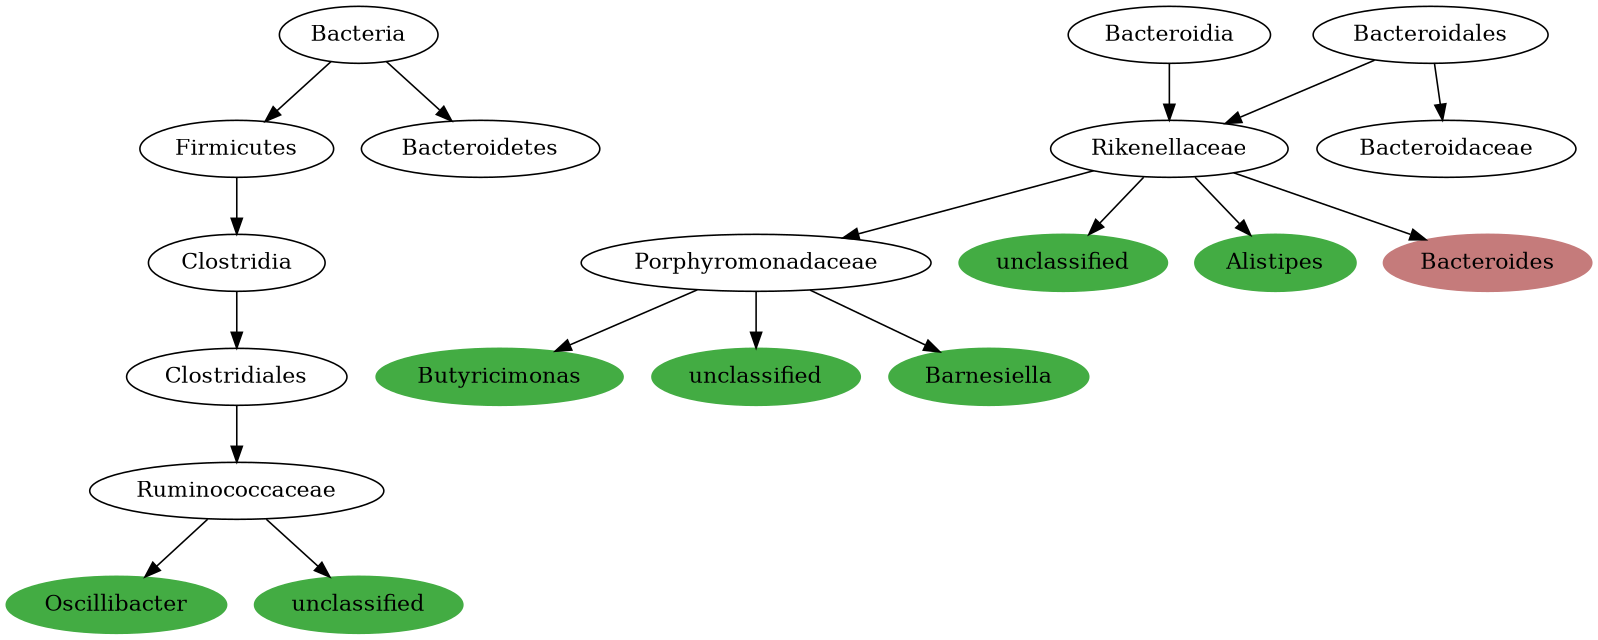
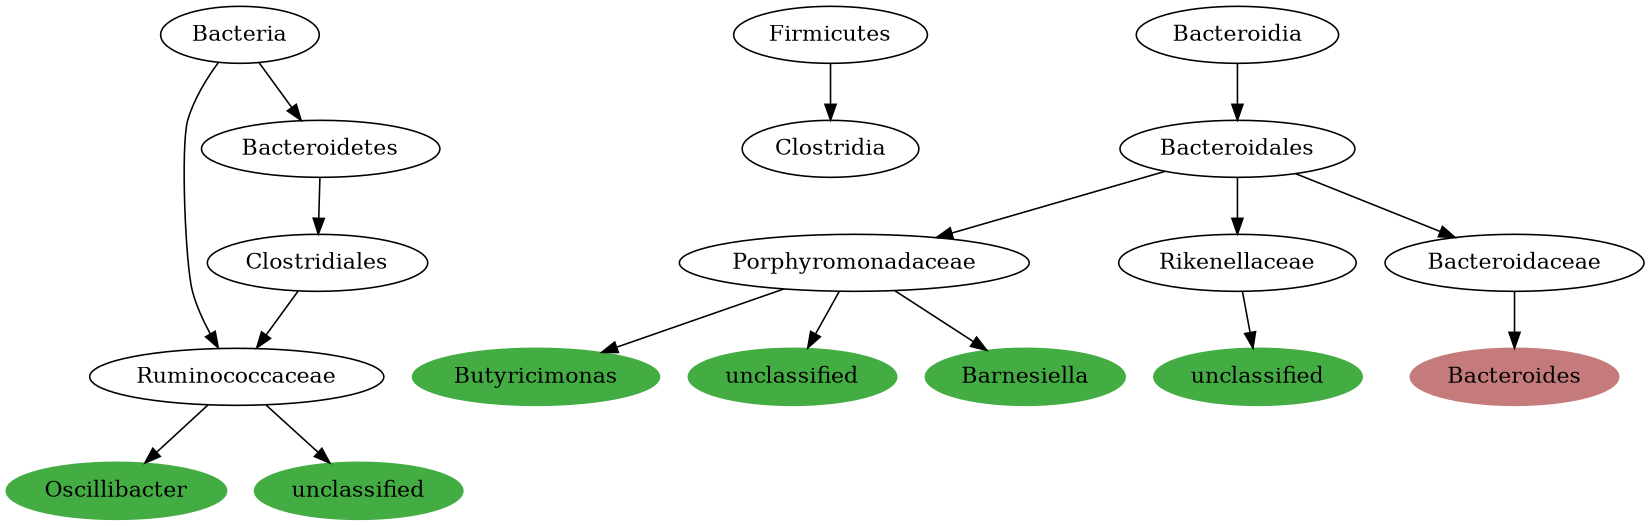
edge "Bacteroidia" -> "Rikenellaceae": now "Bacteroidia" -> "Bacteroidales"
edge "Bacteria" -> "Firmicutes": now "Bacteria" -> "Ruminococcaceae"
edge "Rikenellaceae" -> "Porphyromonadaceae": now "Bacteroidales" -> "Porphyromonadaceae"
edge "Rikenellaceae" -> "Bacteroides": now "Bacteroidaceae" -> "Bacteroides"
node "Alistipes": removed
edge "Clostridia" -> "Clostridiales": now "Bacteroidetes" -> "Clostridiales"
